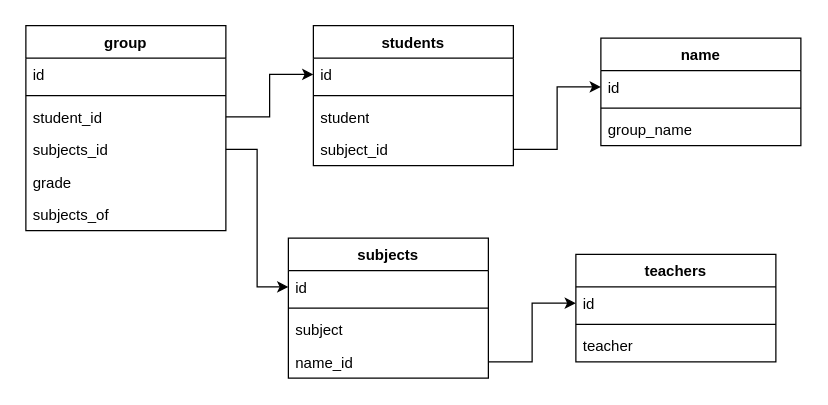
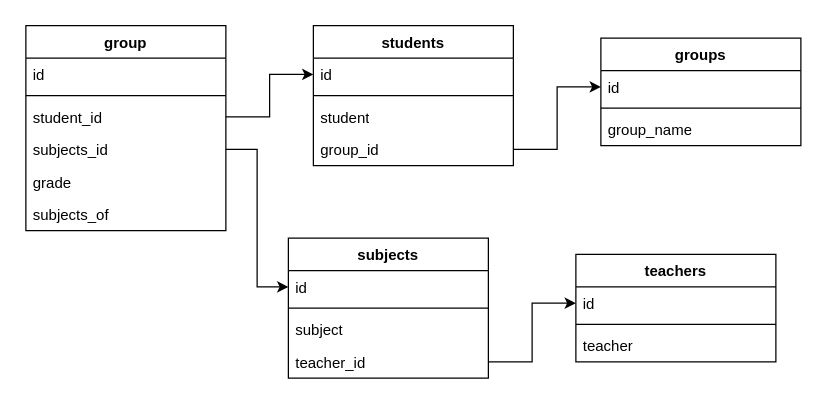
node "name": label "name" -> "groups"
node "subject_id": label "subject_id" -> "group_id"
node "name_id": label "name_id" -> "teacher_id"
